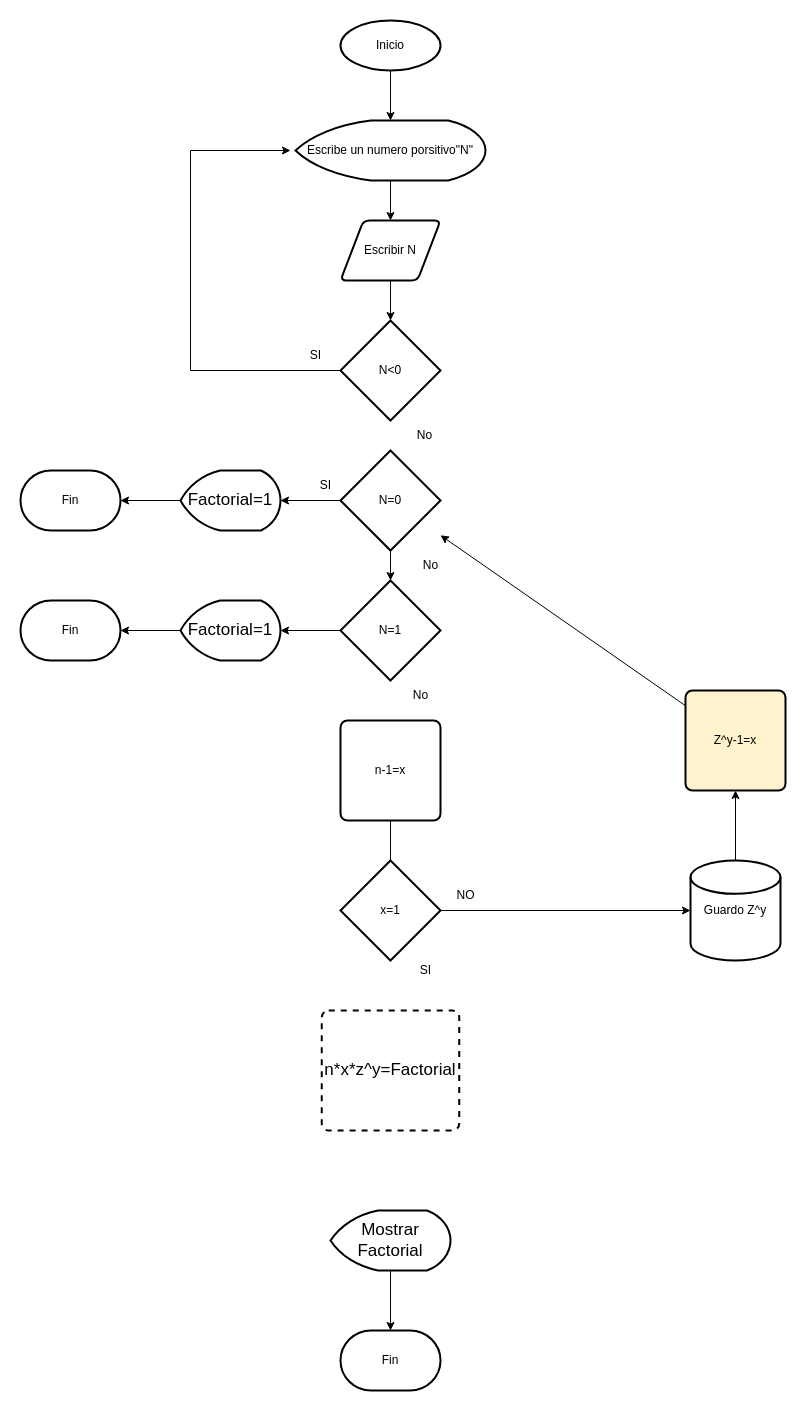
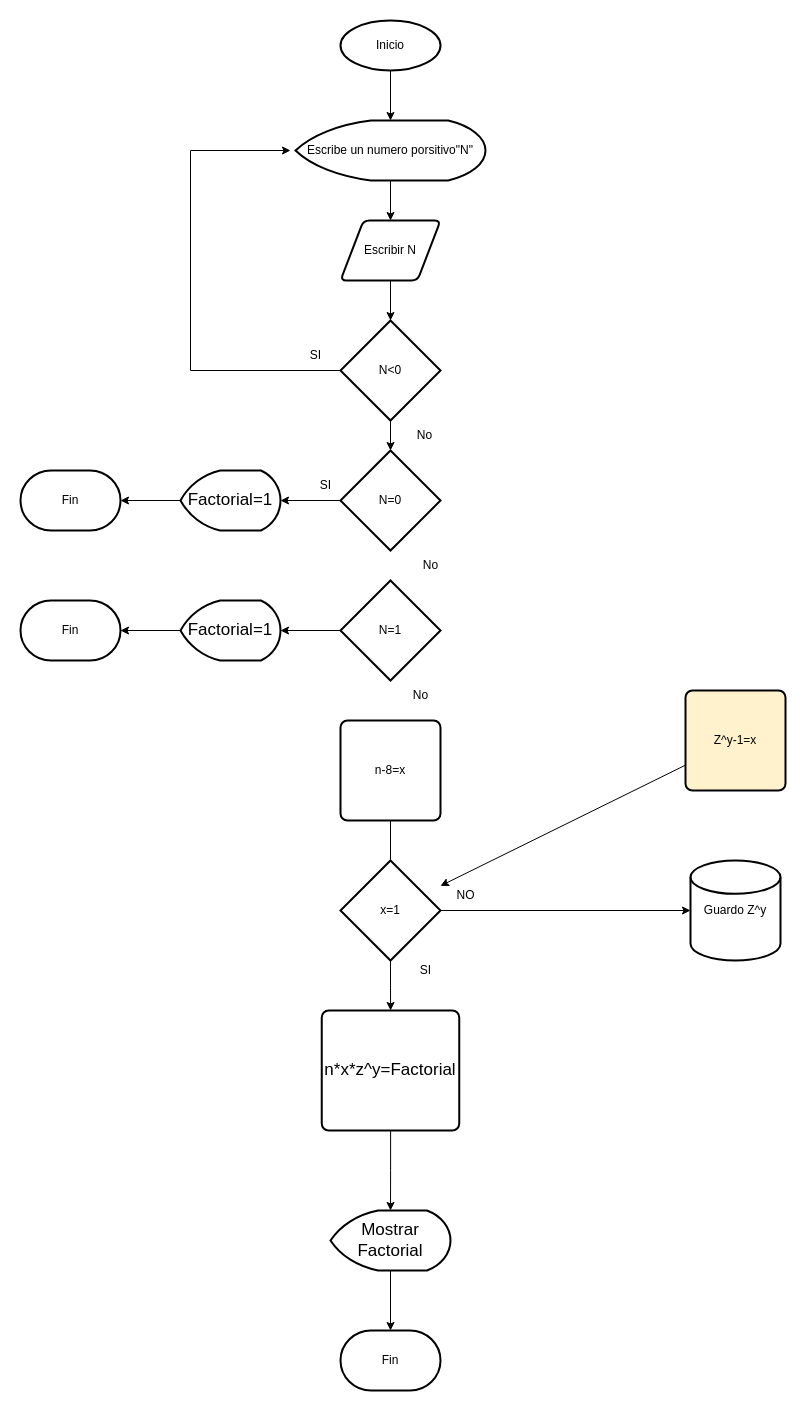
edge "N<0" -> "N=0": added
edge "N=0" -> "N=1": removed
edge "Z^y-1=x" -> "N=0": now "Z^y-1=x" -> "x=1"
node "n-1=x": label "n-1=x" -> "n-8=x"
edge "Guardo Z^y" -> "Z^y-1=x": removed
edge "x=1" -> "n*x*z^y=Factorial": added
node "n*x*z^y=Factorial": style dashed -> solid
edge "n*x*z^y=Factorial" -> "Mostrar Factorial": added
